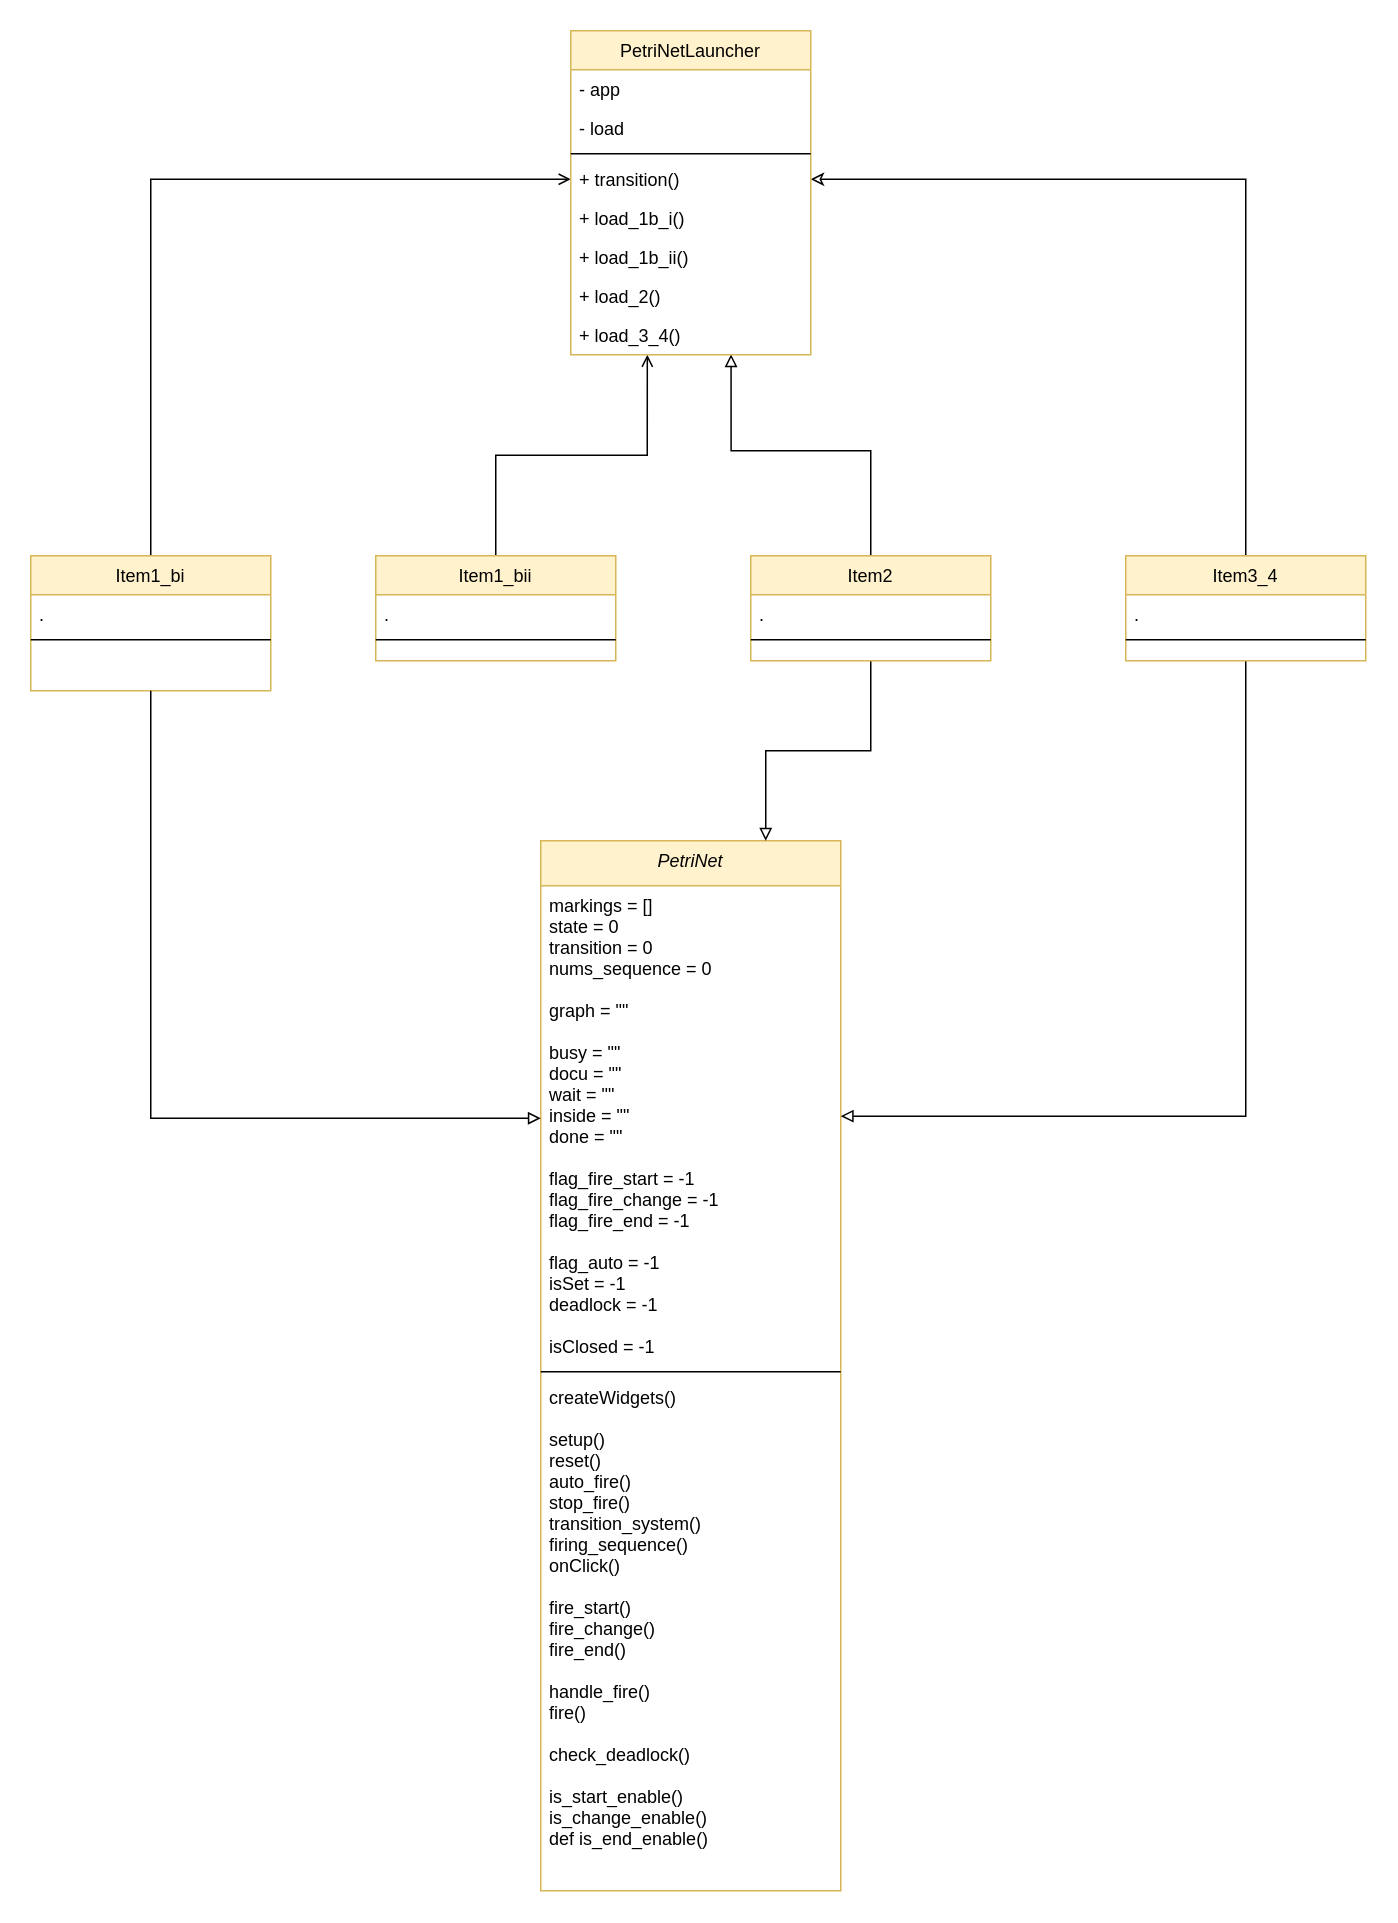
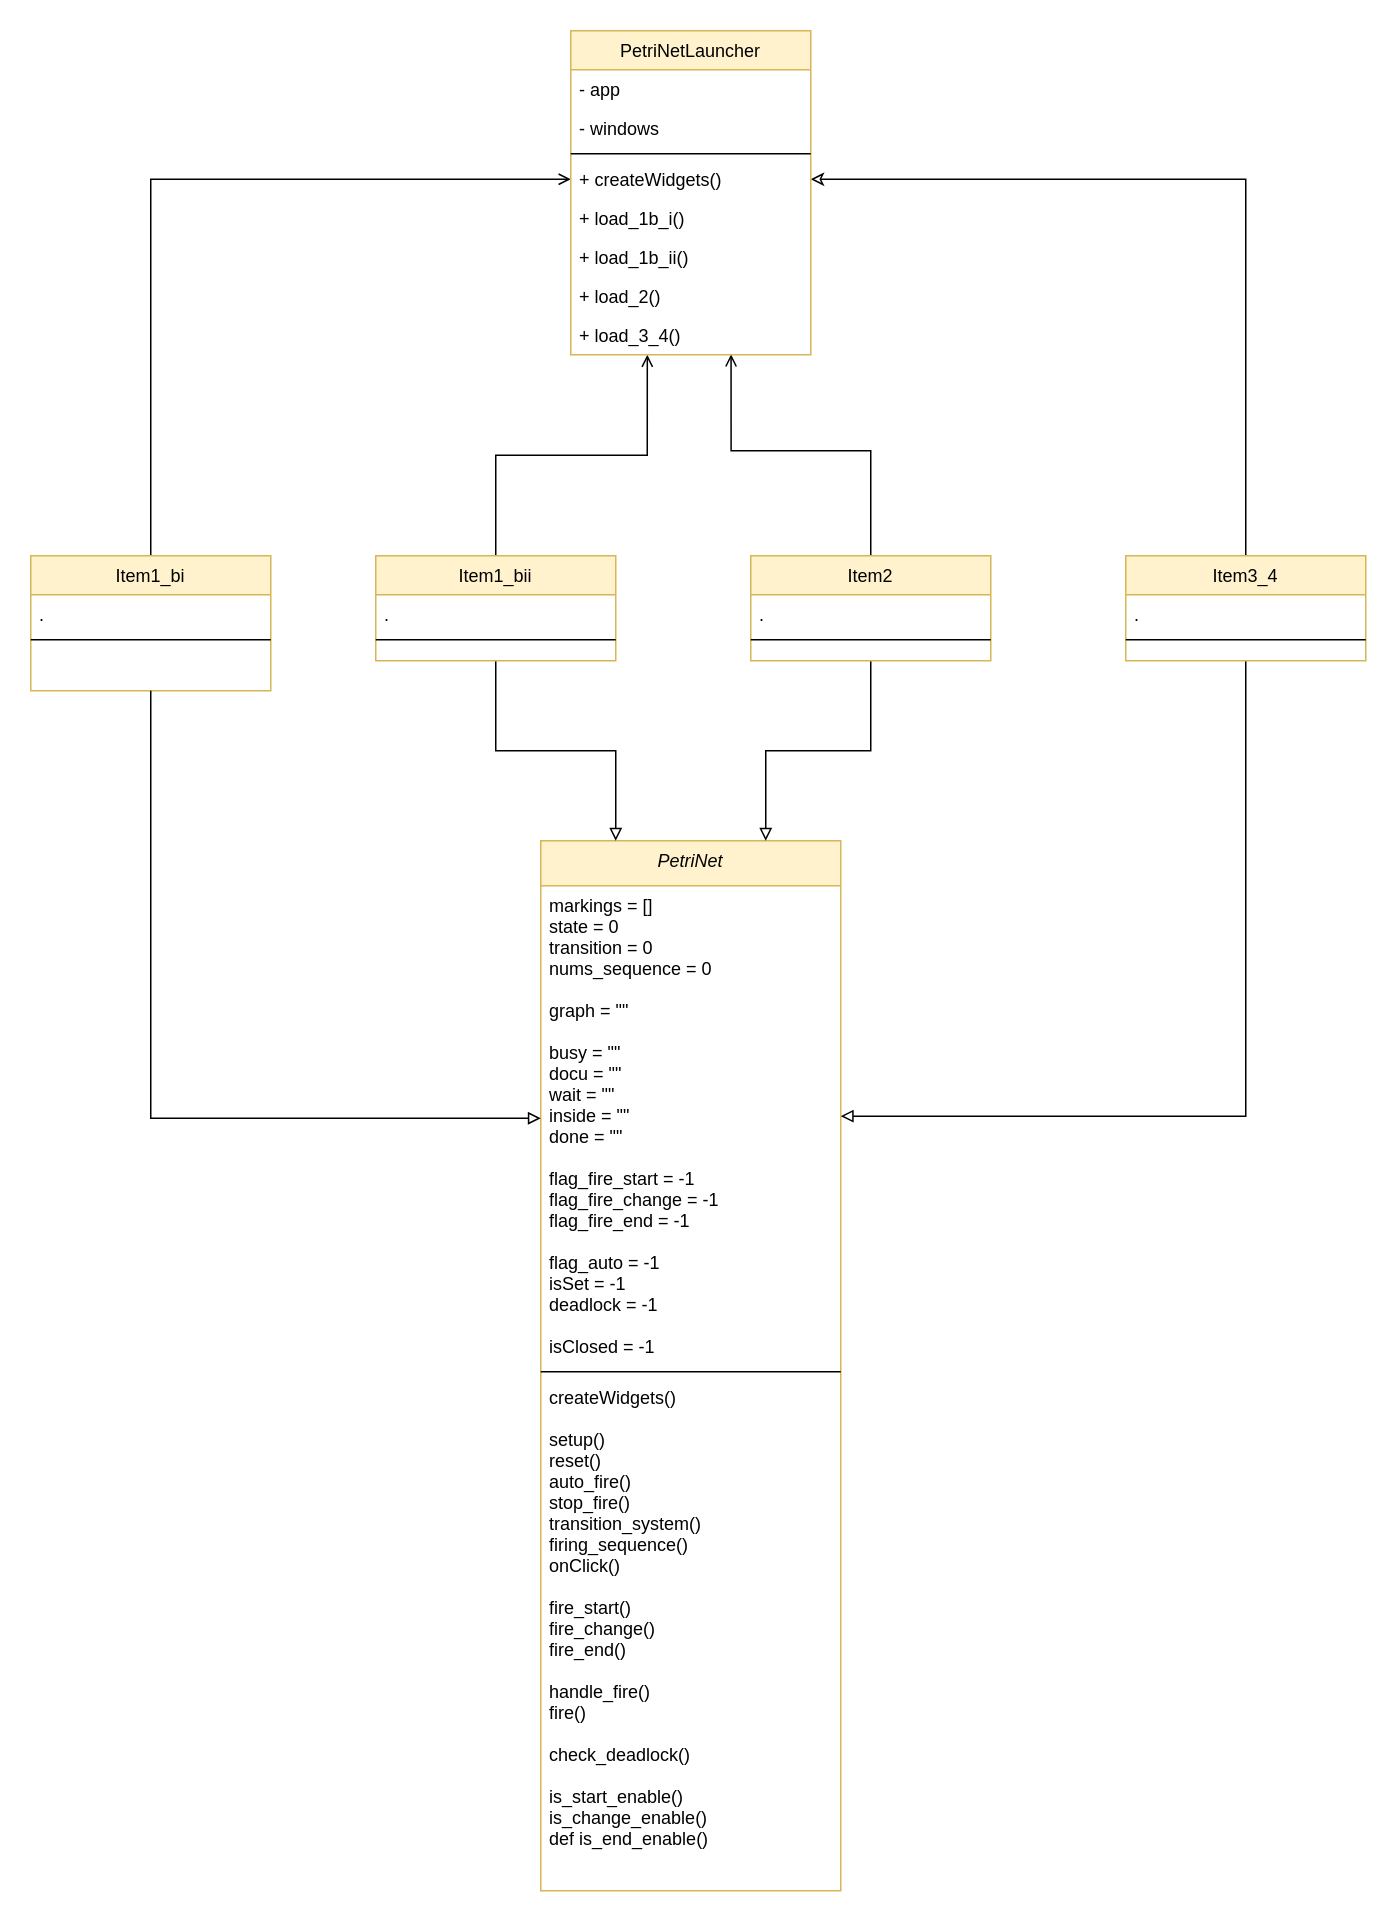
node "- load": label "- load" -> "- windows"
node "+ transition()": label "+ transition()" -> "+ createWidgets()"
edge "Item2" -> "+ load_3_4()": arrowhead block -> open
edge "Item1_bii" -> "PetriNet": added
